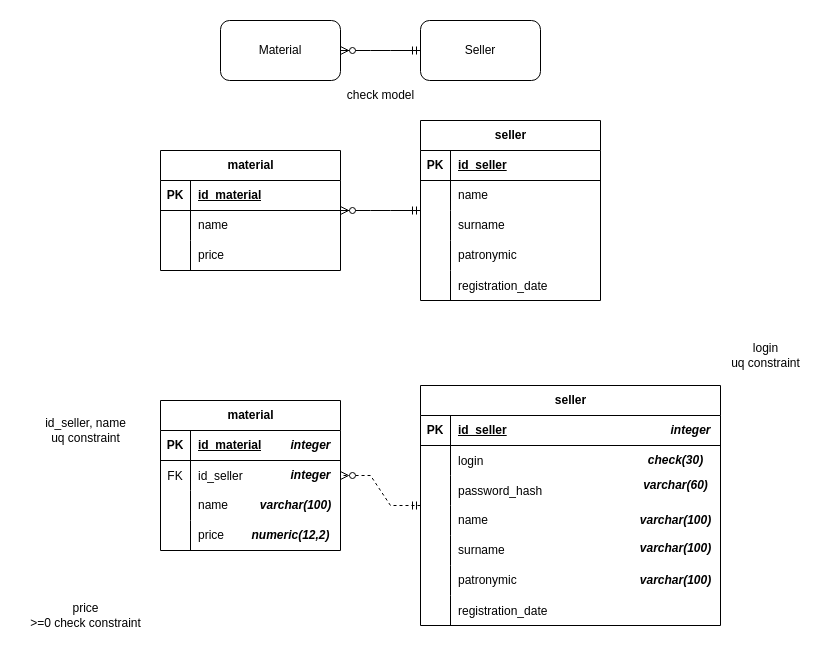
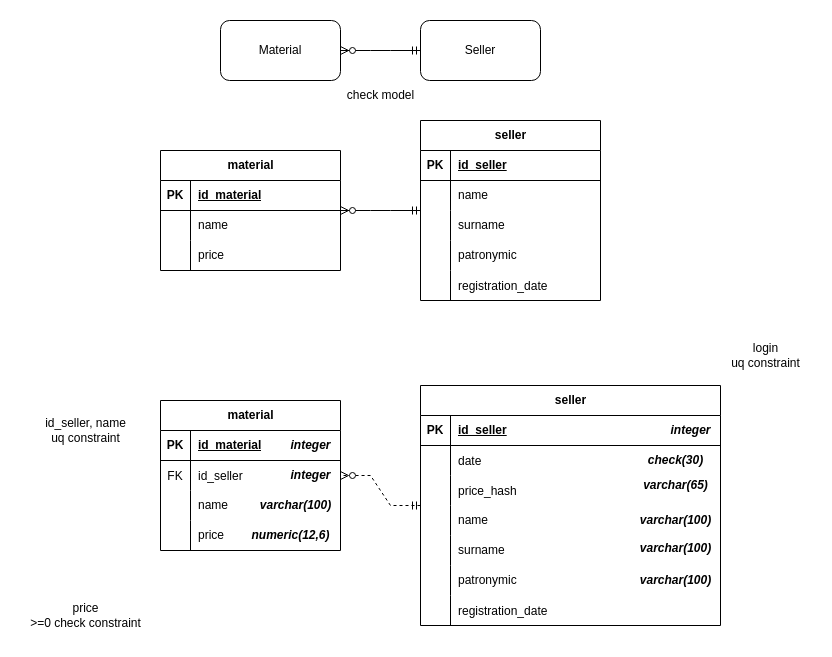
node "login": label "login" -> "date"
node "varchar(60)": label "varchar(60)" -> "varchar(65)"
node "password_hash": label "password_hash" -> "price_hash"
node "numeric(12,2)": label "numeric(12,2)" -> "numeric(12,6)"
